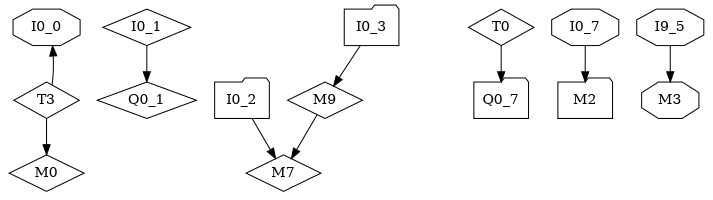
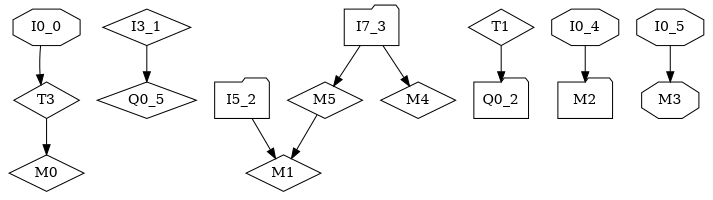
node "I0_1": label "I0_1" -> "I3_1"
node "I0_3": label "I0_3" -> "I7_3"
node "T0": label "T0" -> "T1"
node "I0_7": label "I0_7" -> "I0_4"
node "I9_5": label "I9_5" -> "I0_5"
edge "T3" -> "I0_0": reversed
node "Q0_1": label "Q0_1" -> "Q0_5"
node "I0_2": label "I0_2" -> "I5_2"
node "M9": label "M9" -> "M5"
node "M4": added
node "Q0_7": label "Q0_7" -> "Q0_2"
node "M7": label "M7" -> "M1"
